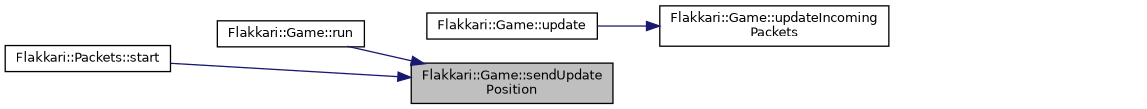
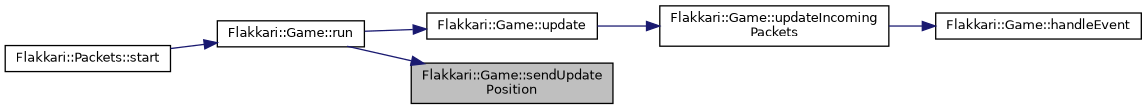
node "Flakkari::Game::handleEvent": added
edge "Flakkari::Game::run" -> "Flakkari::Game::update": added
edge "Flakkari::Packets::start" -> "Flakkari::Game::sendUpdate Position": now "Flakkari::Packets::start" -> "Flakkari::Game::run"
